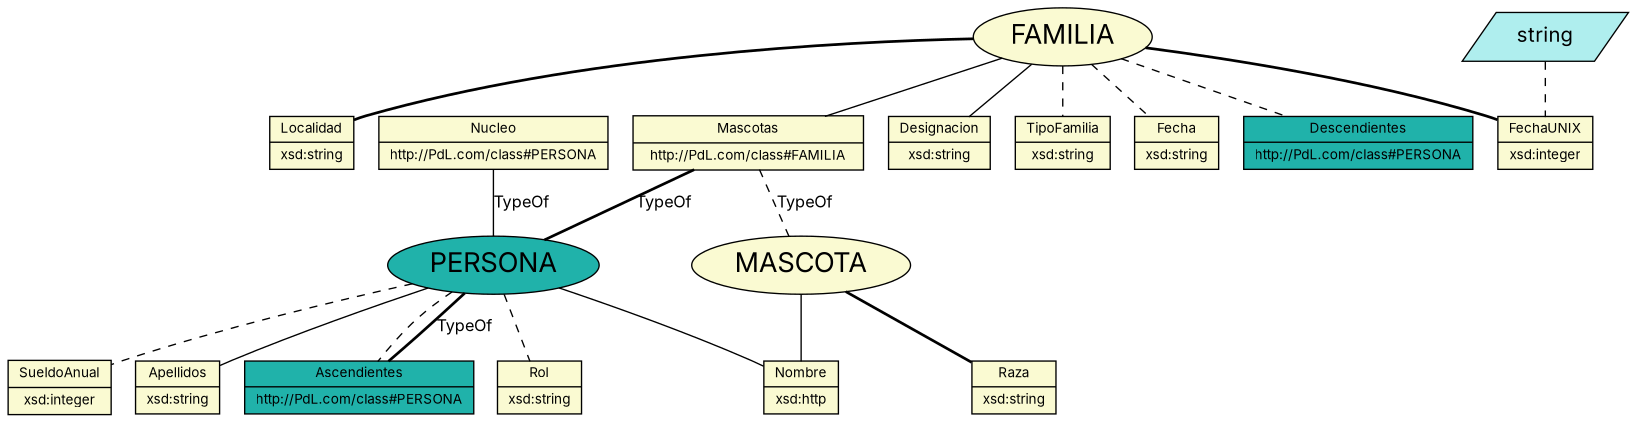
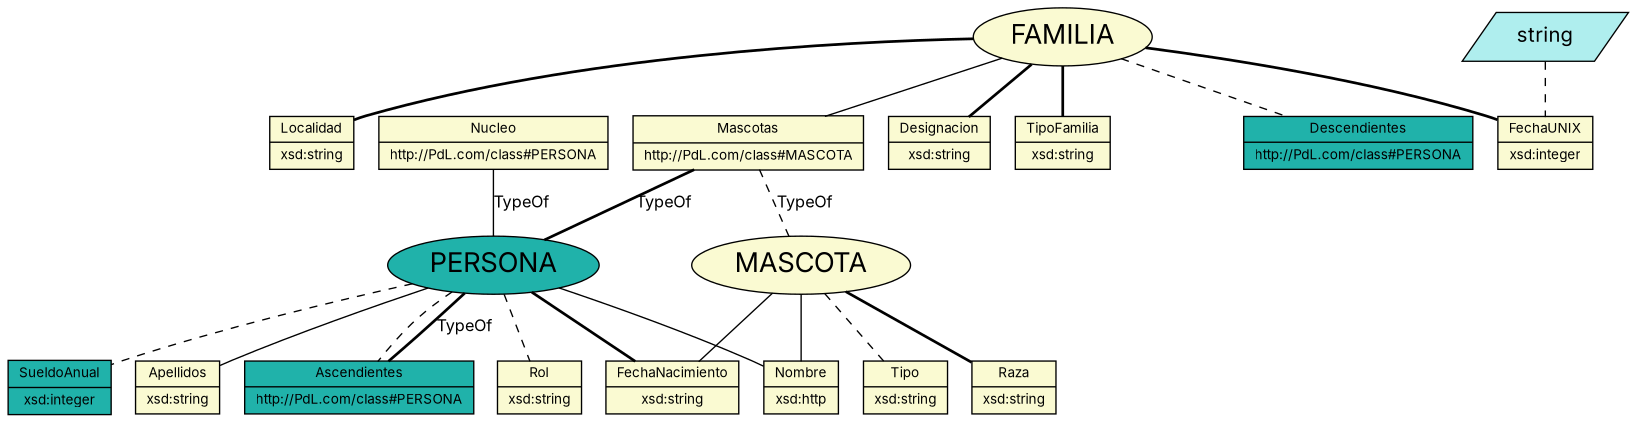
edge "FAMILIA" -- "Designacion": style solid -> bold
edge "FAMILIA" -- "TipoFamilia": style dashed -> bold
node "Fecha": removed
node "Mascotas": text "http://PdL.com/class#FAMILIA" -> "http://PdL.com/class#MASCOTA"
node "SueldoAnual": fillcolor lightgoldenrodyellow -> lightseagreen
node "FechaNacimiento": added
node "Tipo": added
